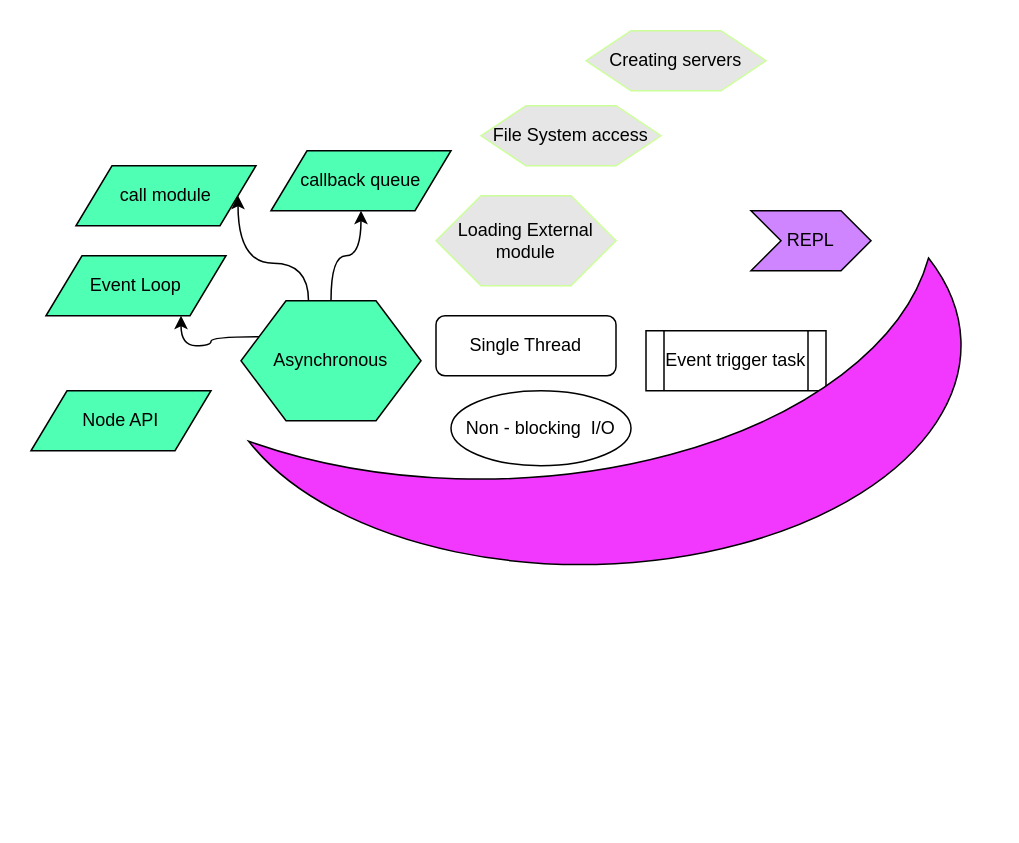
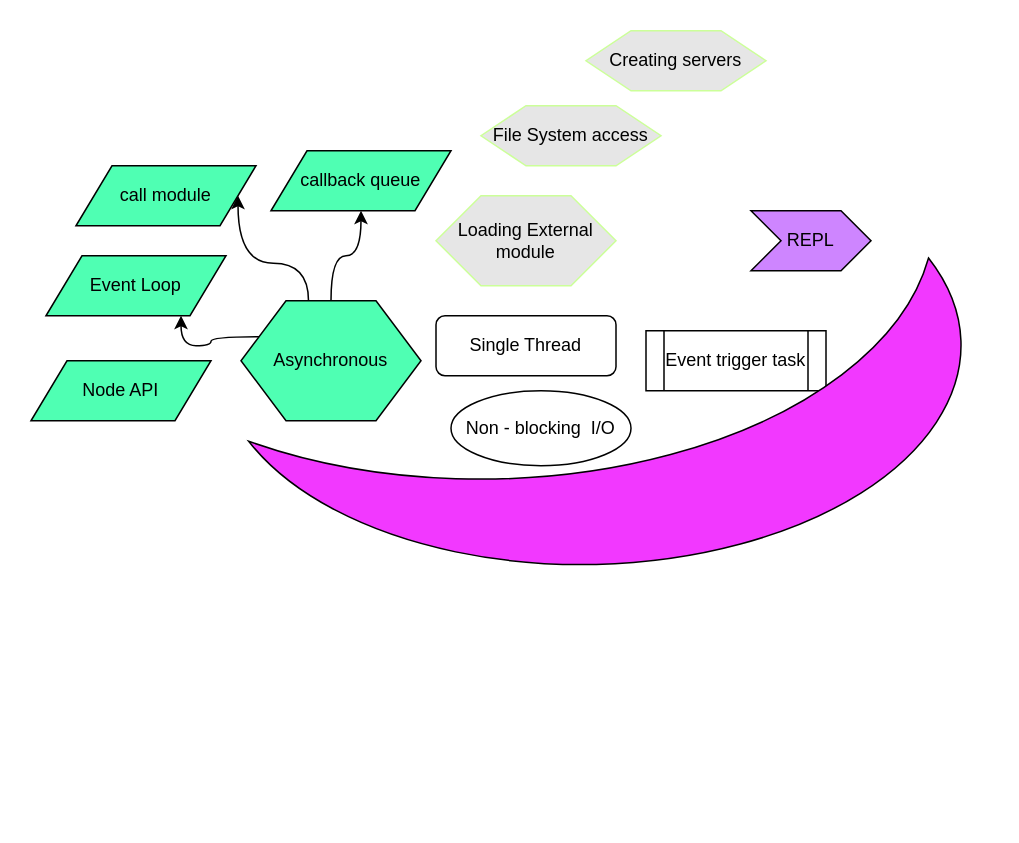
node "Node API": moved (121, 421) -> (121, 391)
